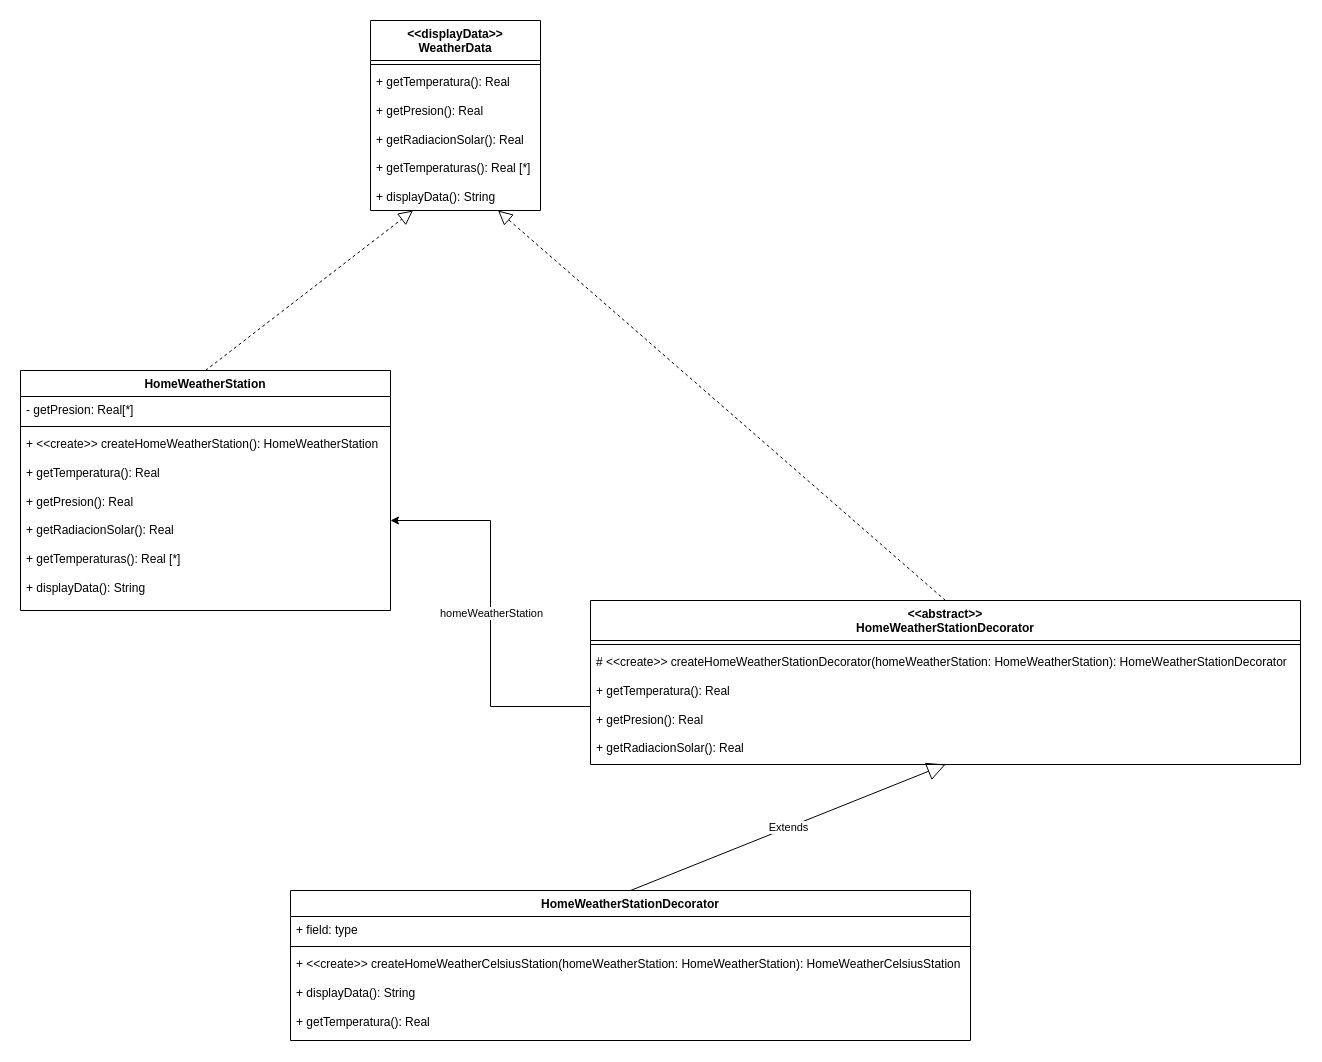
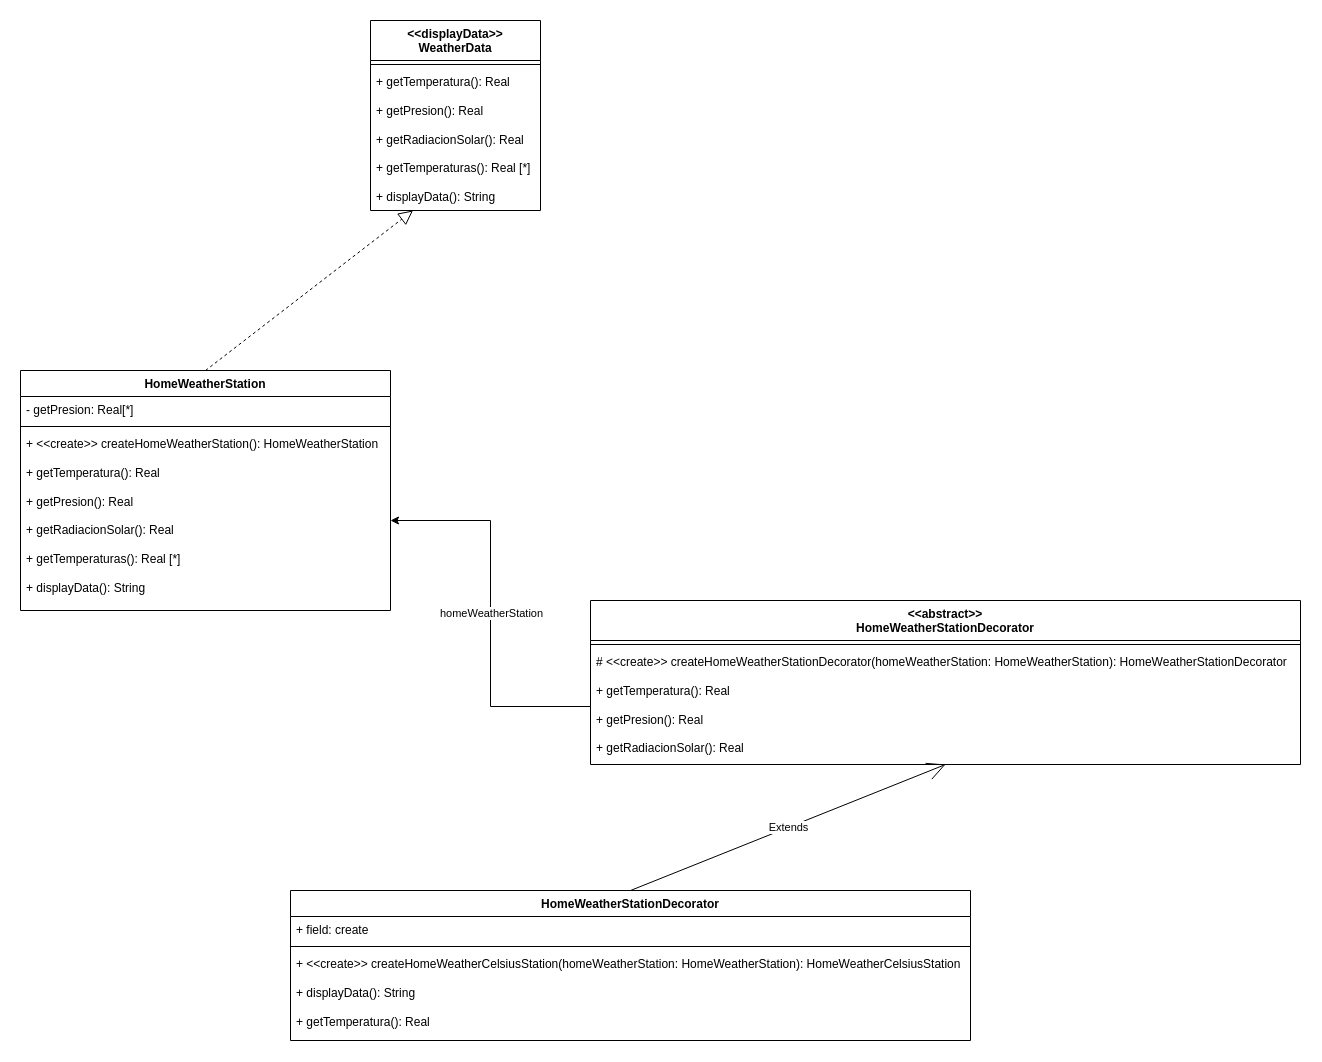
edge "<<abstract>> HomeWeatherStationDecorator" -> "<<displayData>> WeatherData": removed
edge "HomeWeatherStationDecorator" -> "<<abstract>> HomeWeatherStationDecorator": arrowhead block -> open
node "+ field: type": label "+ field: type" -> "+ field: create"
